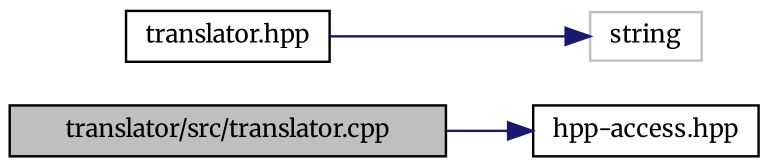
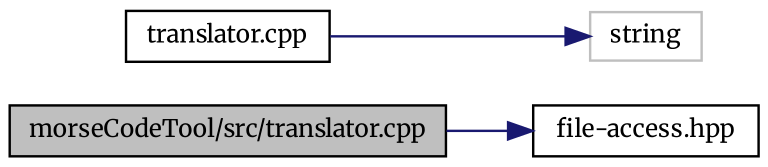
node "translator.hpp": label "translator.hpp" -> "translator.cpp"
node "translator/src/translator.cpp": label "translator/src/translator.cpp" -> "morseCodeTool/src/translator.cpp"
node "hpp-access.hpp": label "hpp-access.hpp" -> "file-access.hpp"
